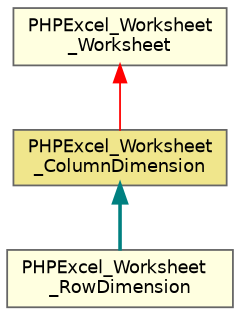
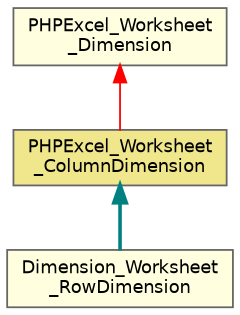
node "PHPExcel_Worksheet _Worksheet": label "PHPExcel_Worksheet _Worksheet" -> "PHPExcel_Worksheet _Dimension"
node "PHPExcel_Worksheet _RowDimension": label "PHPExcel_Worksheet _RowDimension" -> "Dimension_Worksheet _RowDimension"
